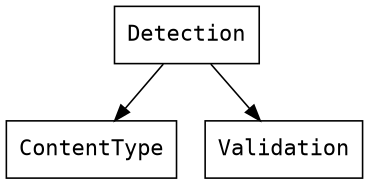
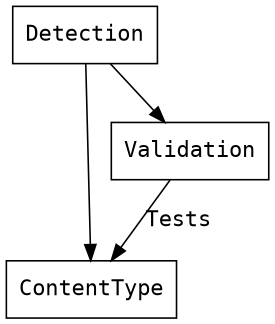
edge "Validation" -> "ContentType": added, label "Tests"
